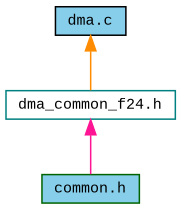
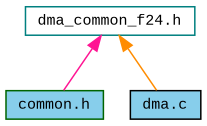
edge "dma_common_f24.h" -> "dma.c": reversed
